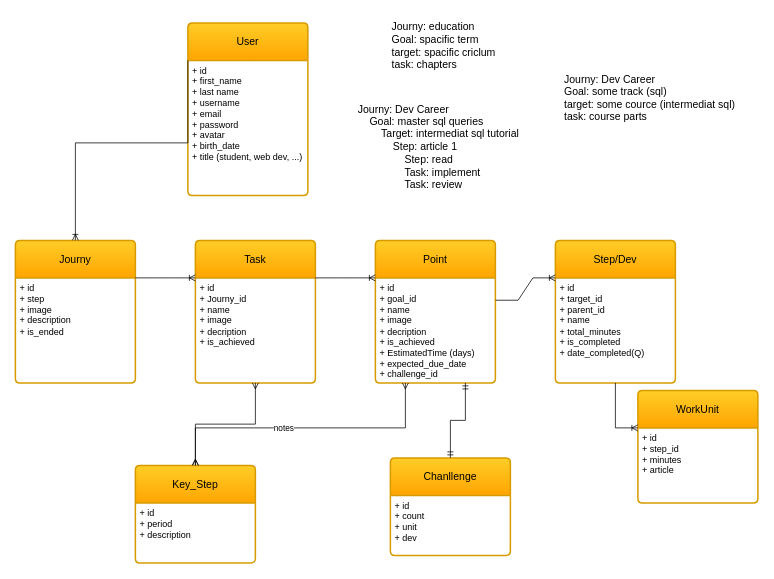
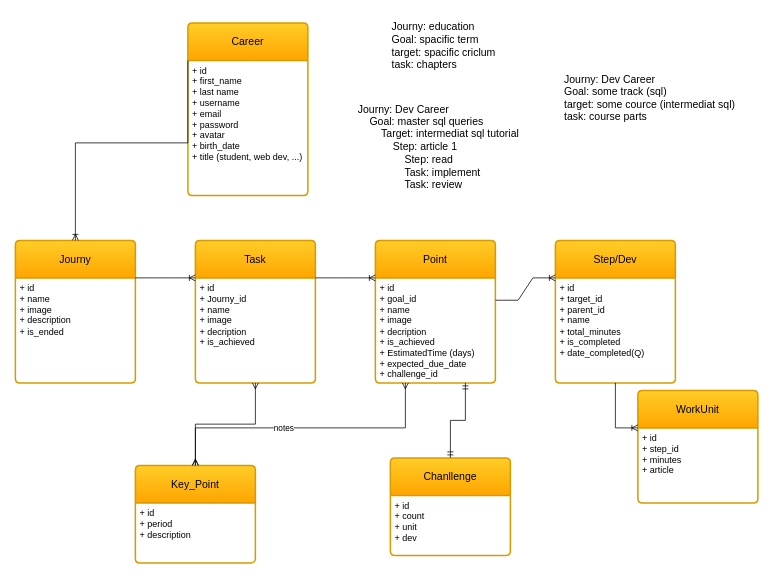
node "User": label "User" -> "Career"
node "+ id + step + image + description + is_ended": label "+ id + step + image + description + is_ended" -> "+ id + name + image + description + is_ended"
node "Key_Step": label "Key_Step" -> "Key_Point"
